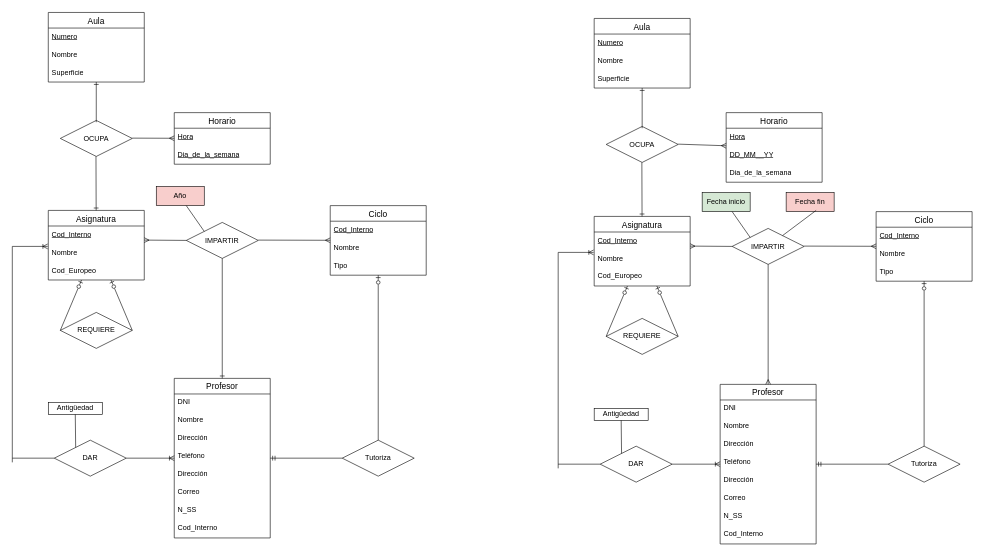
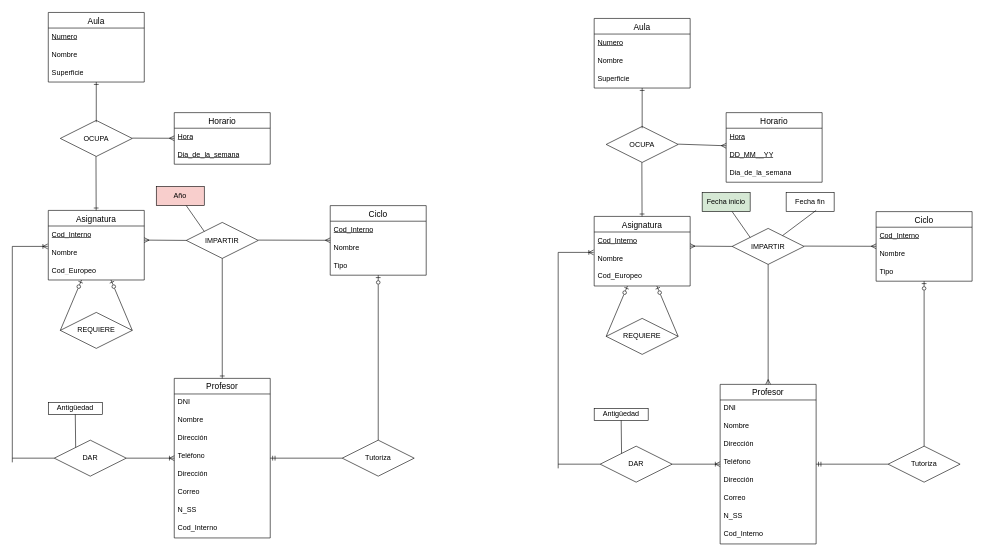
node "Fecha fin": fillcolor #f8cecc -> #ffffff
